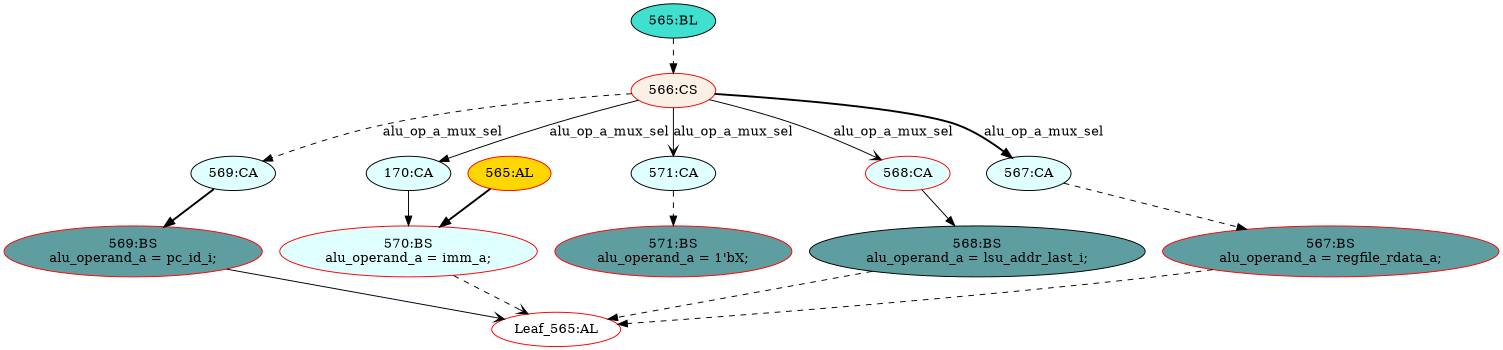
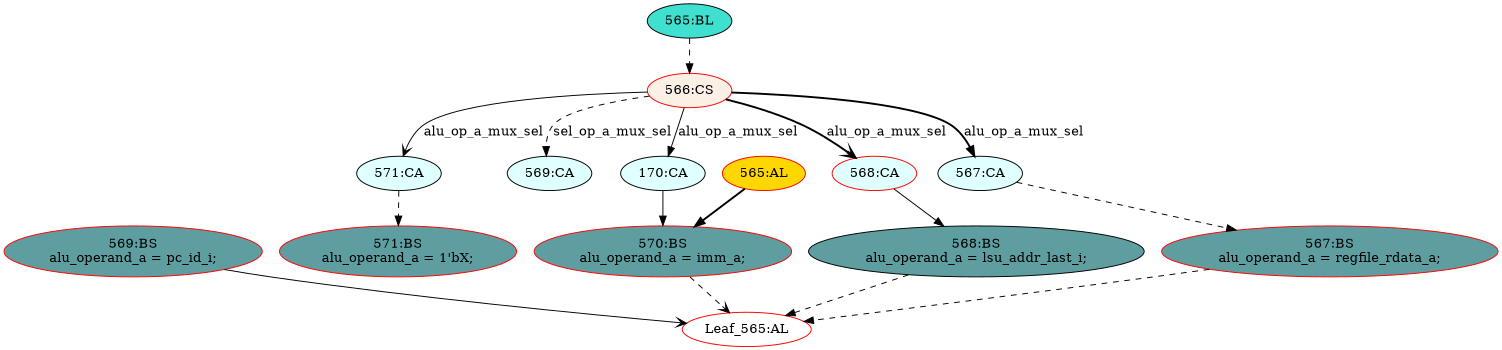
edge "566:CS" -> "568:CA": style solid -> bold
edge "566:CS" -> "569:CA": label "alu_op_a_mux_sel" -> "sel_op_a_mux_sel"
edge "569:CA" -> "569:BS alu_operand_a = pc_id_i;": removed
node "570:BS alu_operand_a = imm_a;": fillcolor lightcyan -> cadetblue
